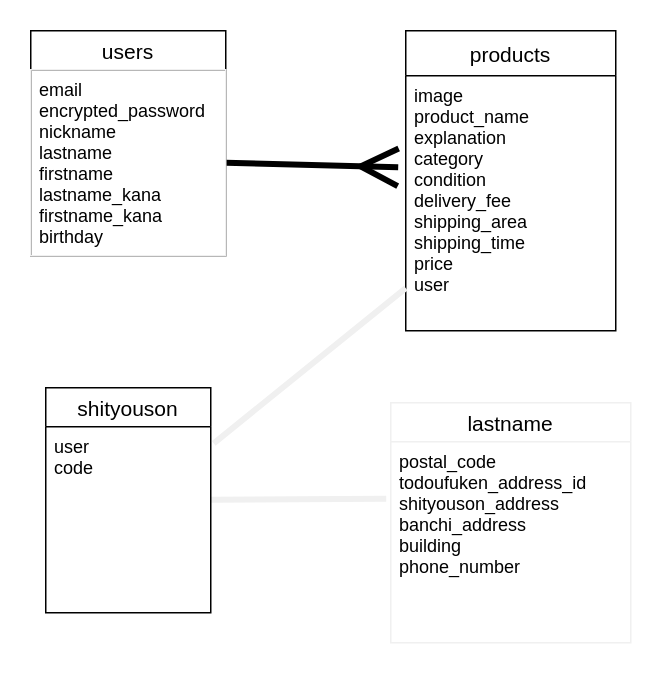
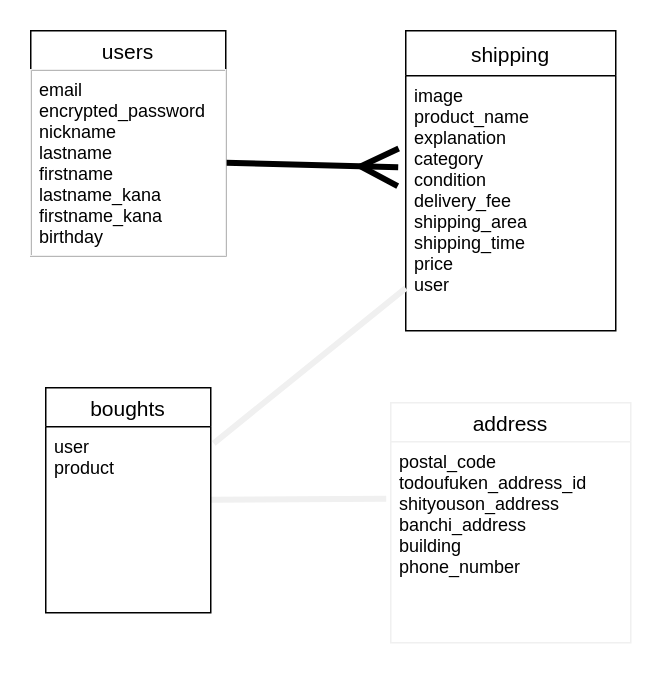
node "products": label "products" -> "shipping"
node "shityouson": label "shityouson" -> "boughts"
node "lastname": label "lastname" -> "address"
node "user code": label "user code" -> "user product"
